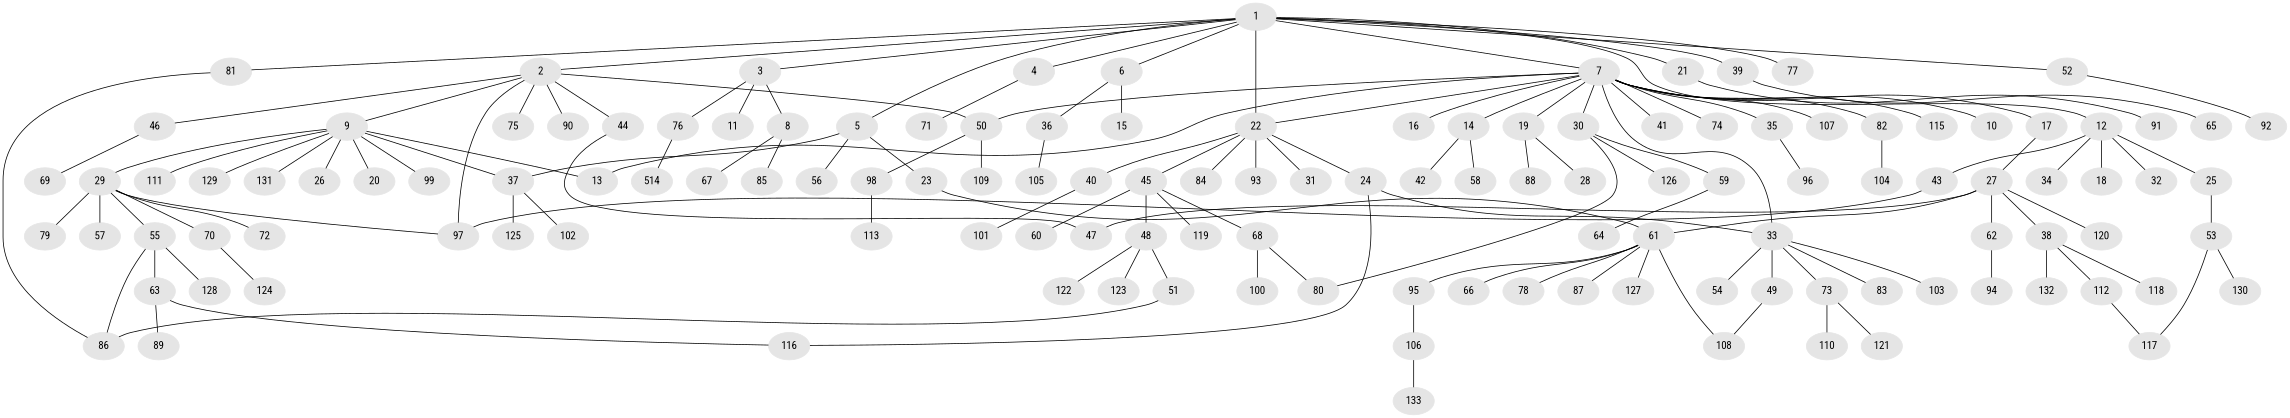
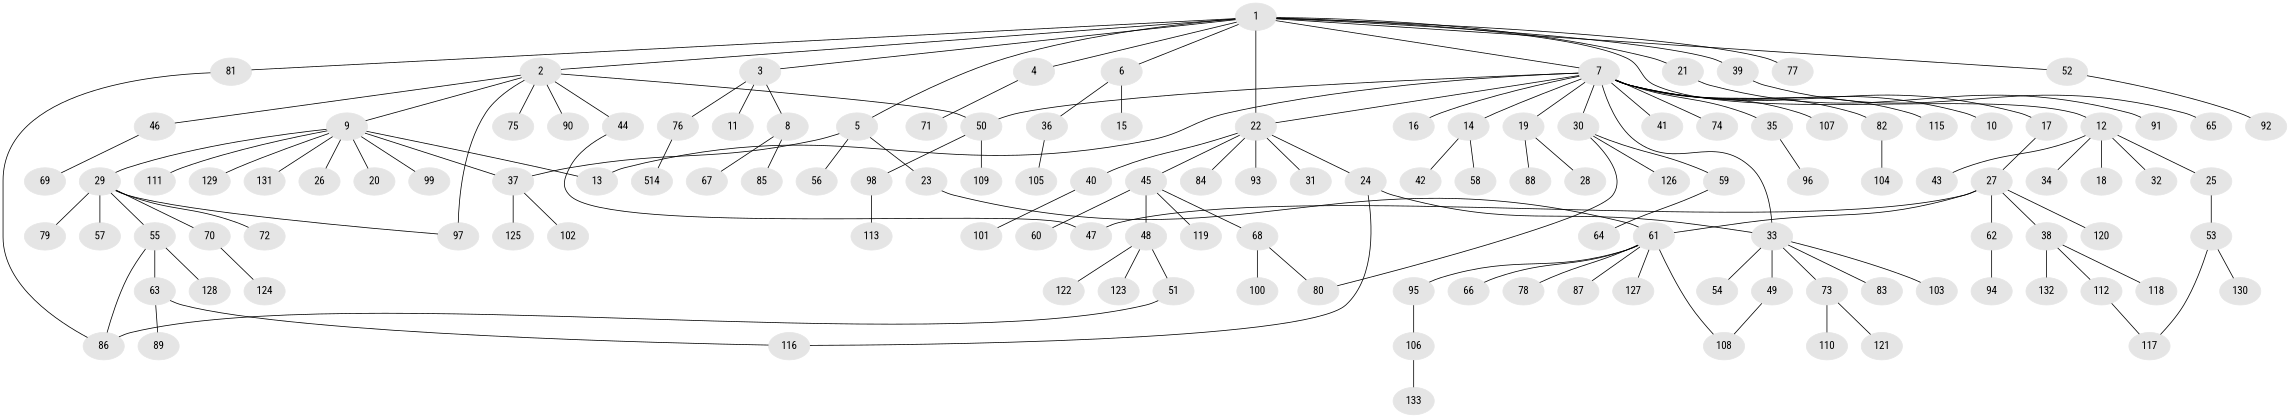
edge "43" -- "97": removed
